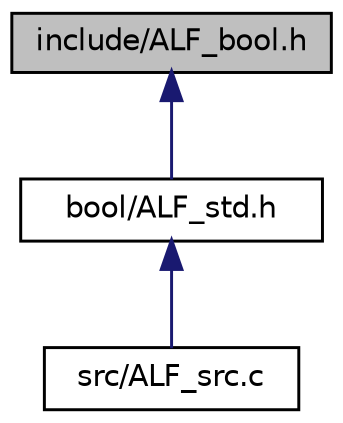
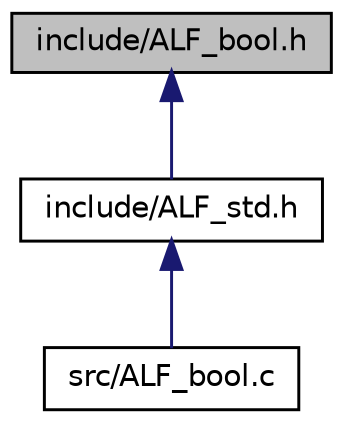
node "bool/ALF_std.h": label "bool/ALF_std.h" -> "include/ALF_std.h"
node "src/ALF_src.c": label "src/ALF_src.c" -> "src/ALF_bool.c"
